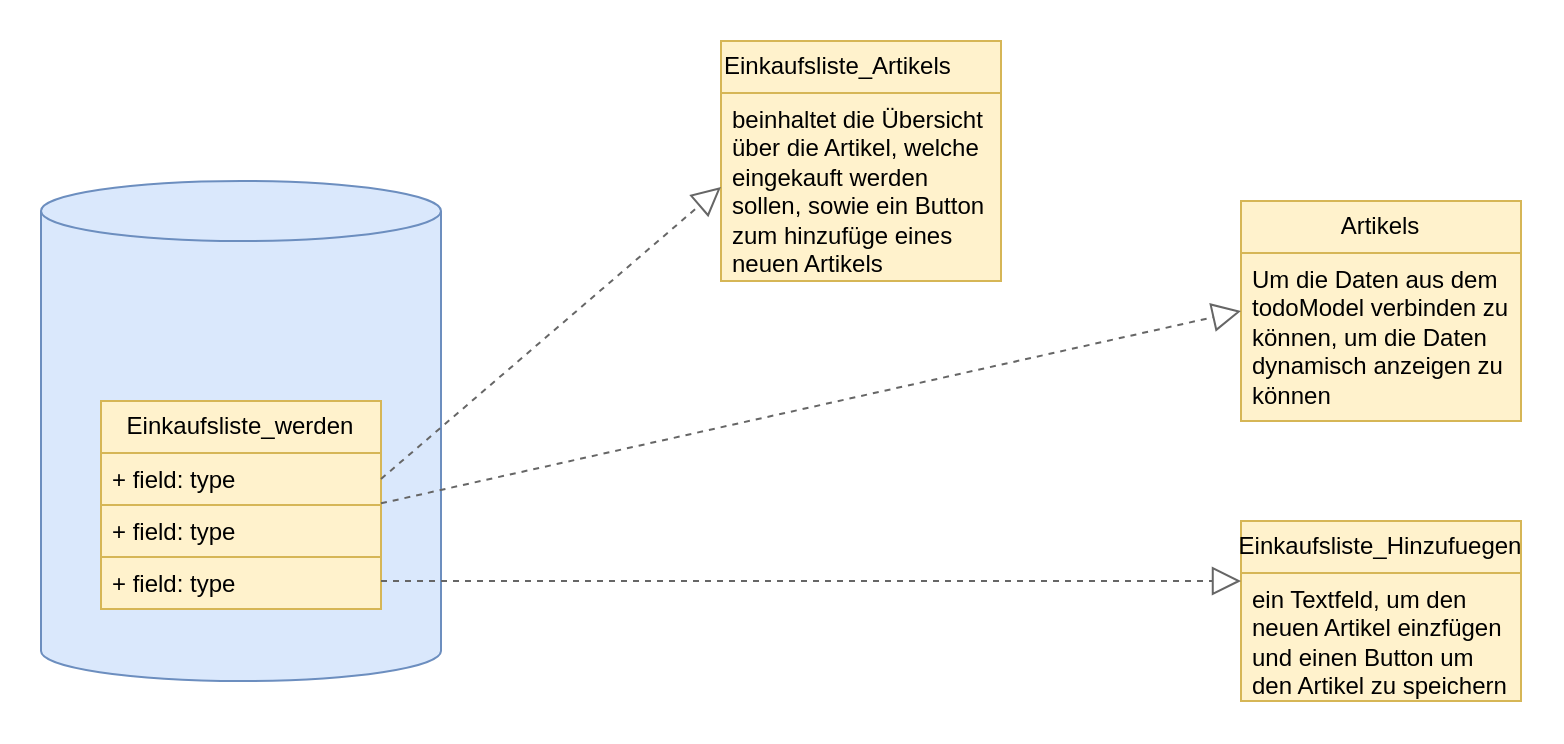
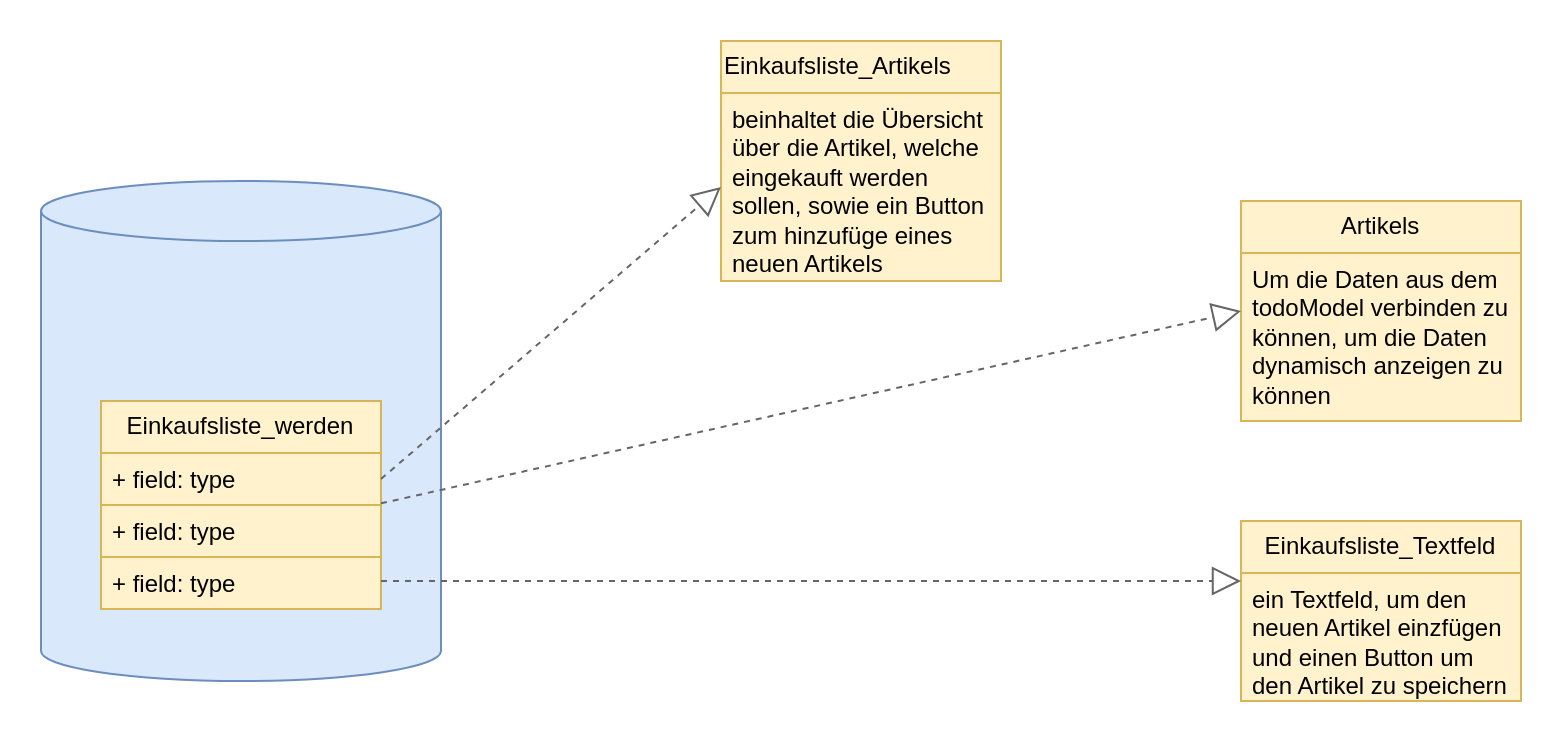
node "Einkaufsliste_Hinzufuegen": label "Einkaufsliste_Hinzufuegen" -> "Einkaufsliste_Textfeld"
